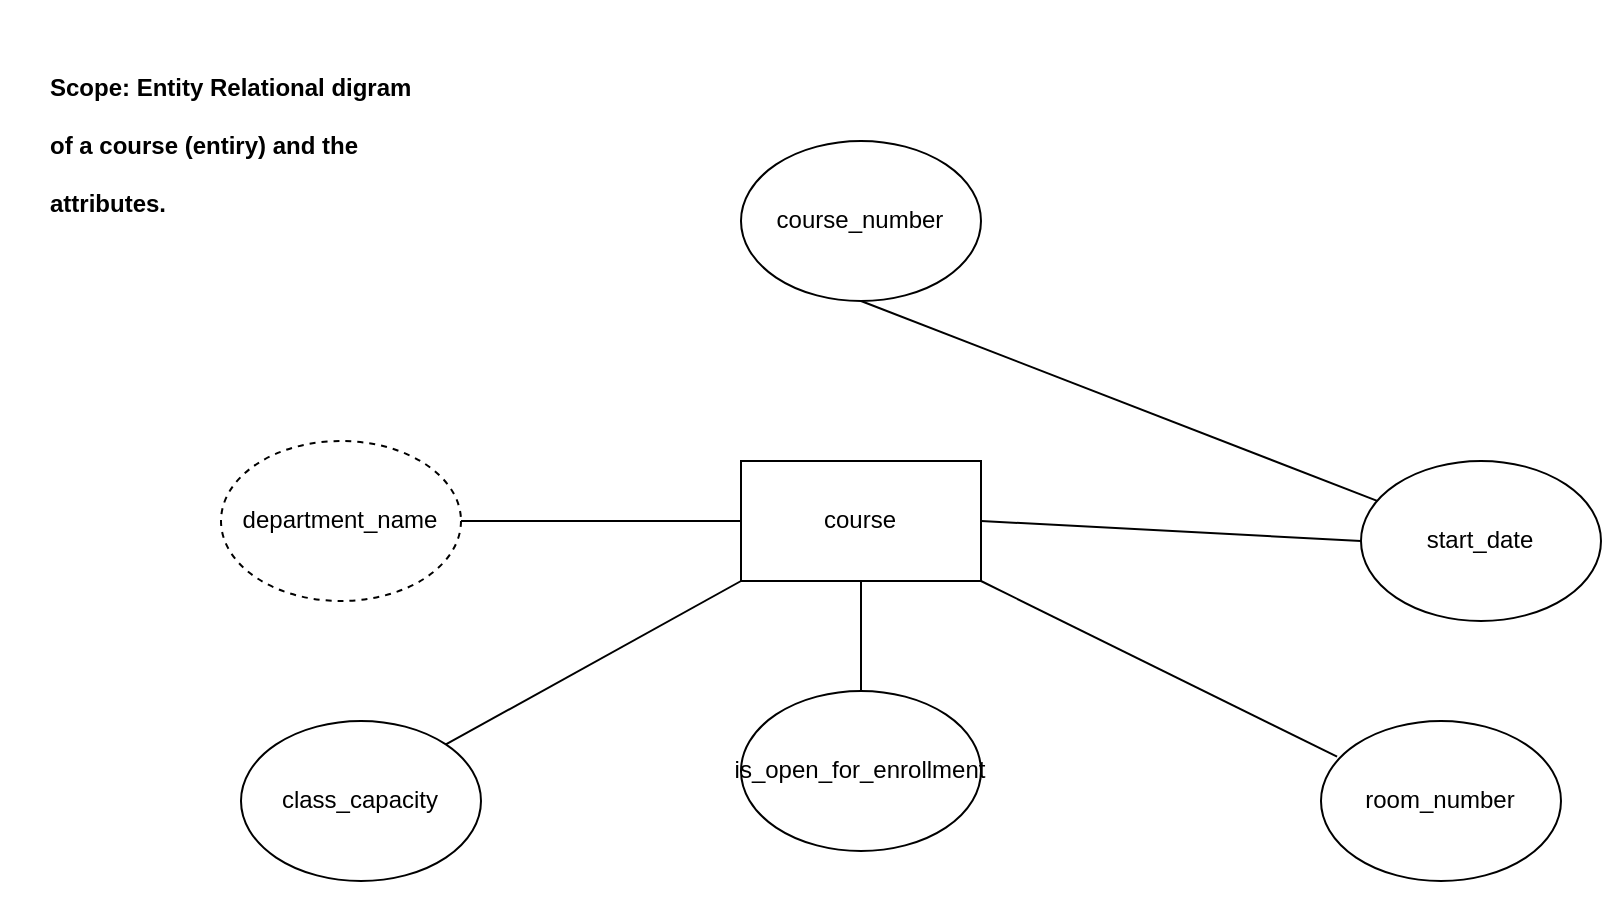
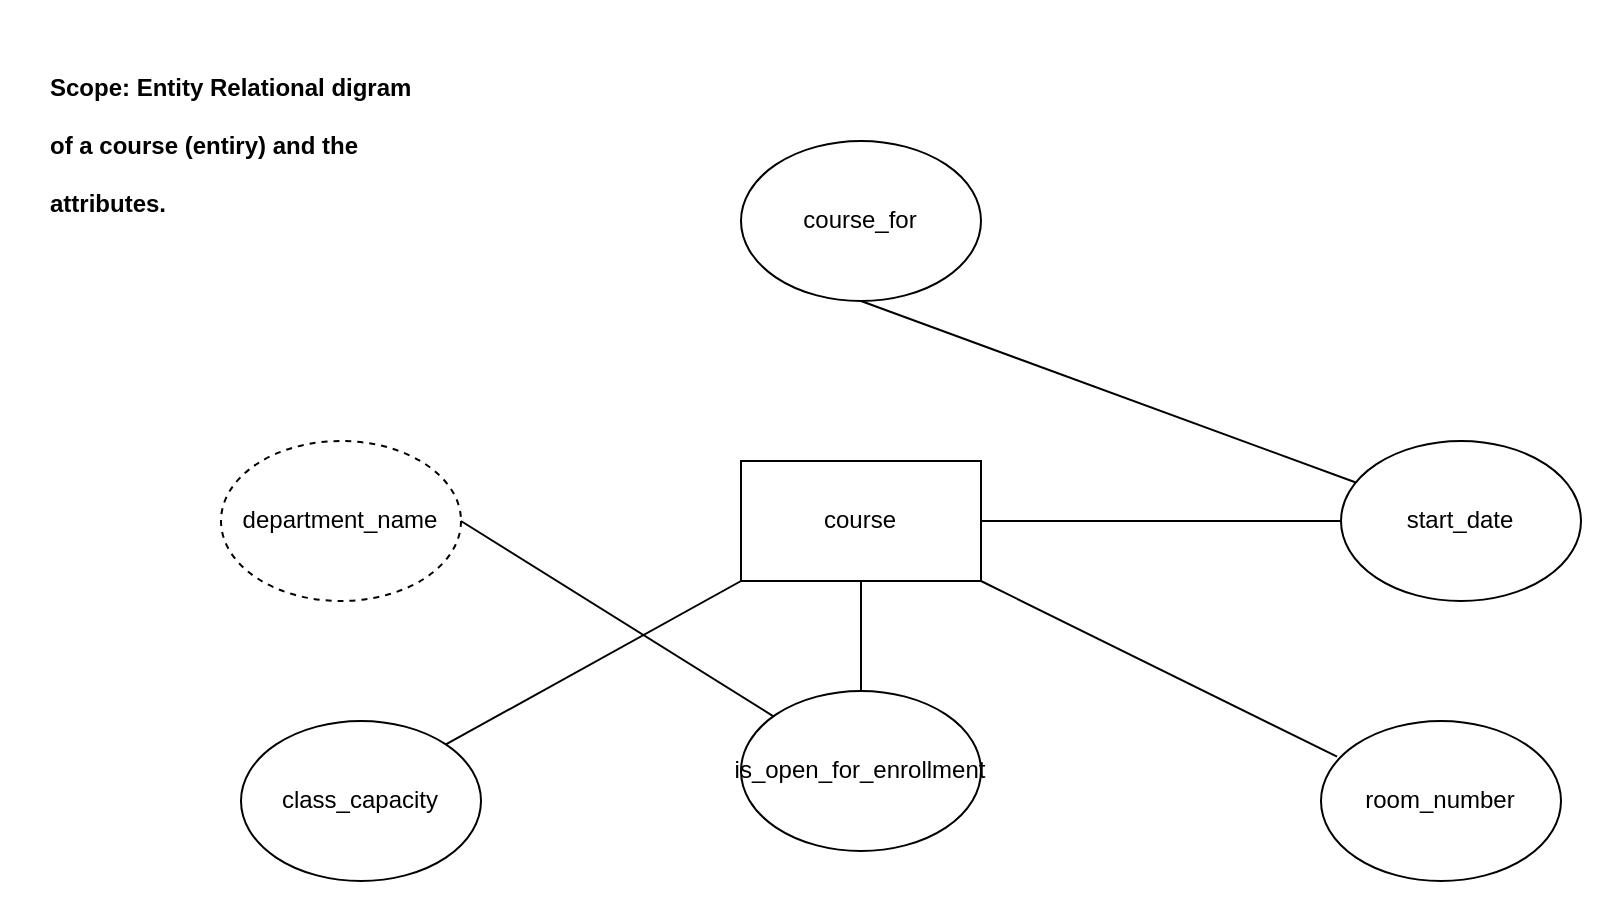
node "course_number": label "course_number" -> "course_for"
edge "department_name" -- "course": now "department_name" -- "is_open_for_enrollment"
node "start_date": moved (1481, 541) -> (1461, 521)
